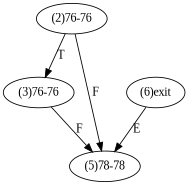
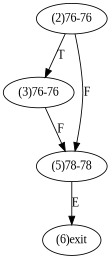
edge "(6)exit" -> "(5)78-78": reversed
